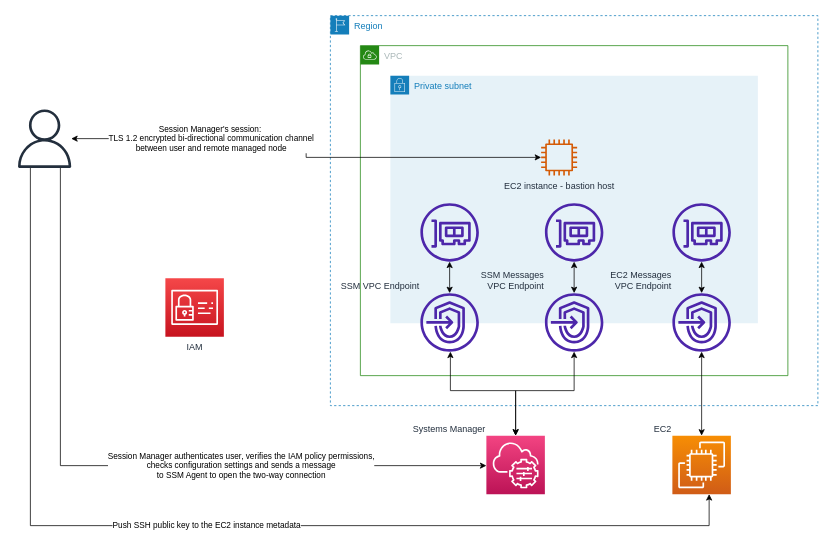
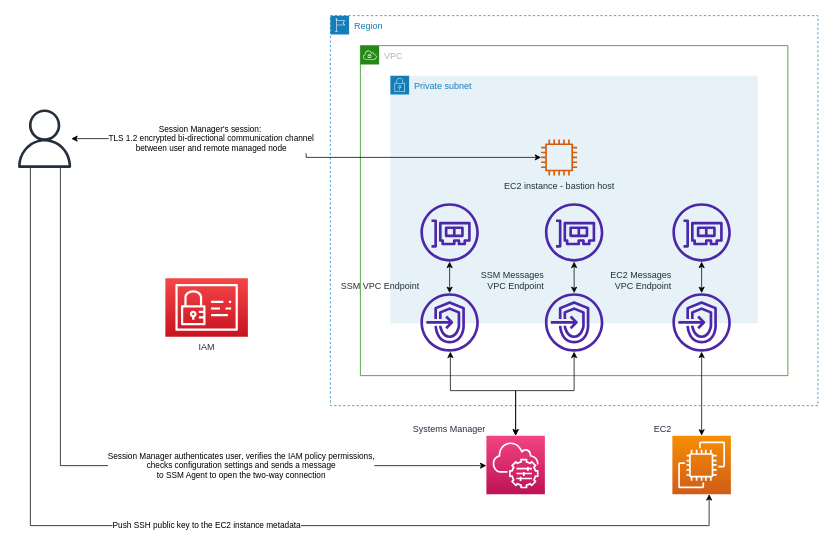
node "IAM": size 59x59 -> 83x59
